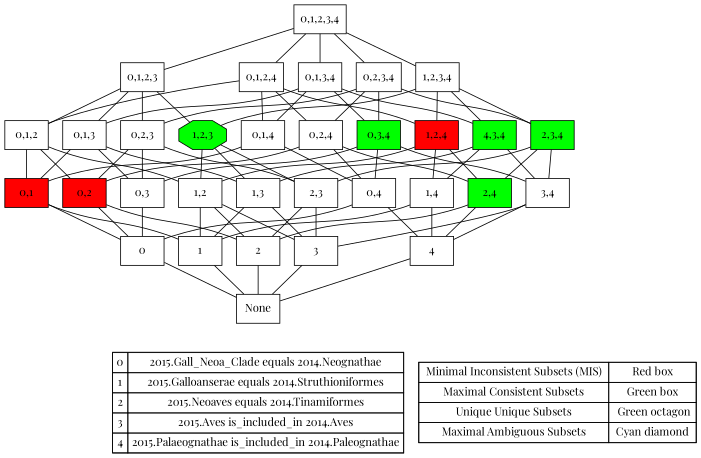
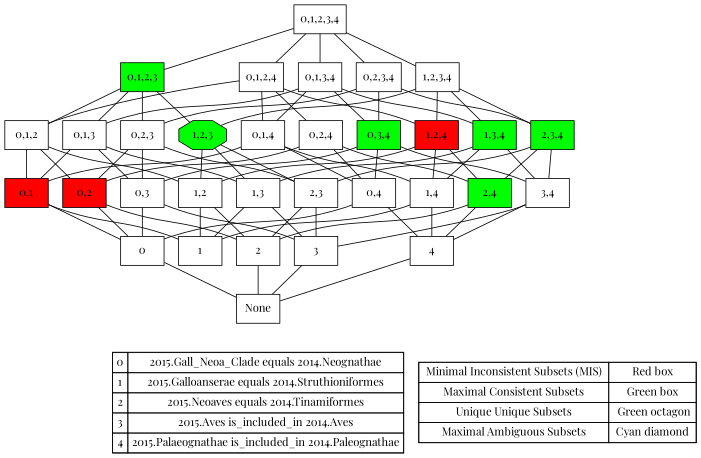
node "0,1,2,3": fillcolor #ffffff -> #00ff00
edge "0,2,3,4" -- "0,2,4": removed
node "4,3,4": label "4,3,4" -> "1,3,4"
edge "0,1,4" -- "1,4": added
edge "1,2" -- "3": now "0,3" -- "3"
edge "1" -- "None": removed
